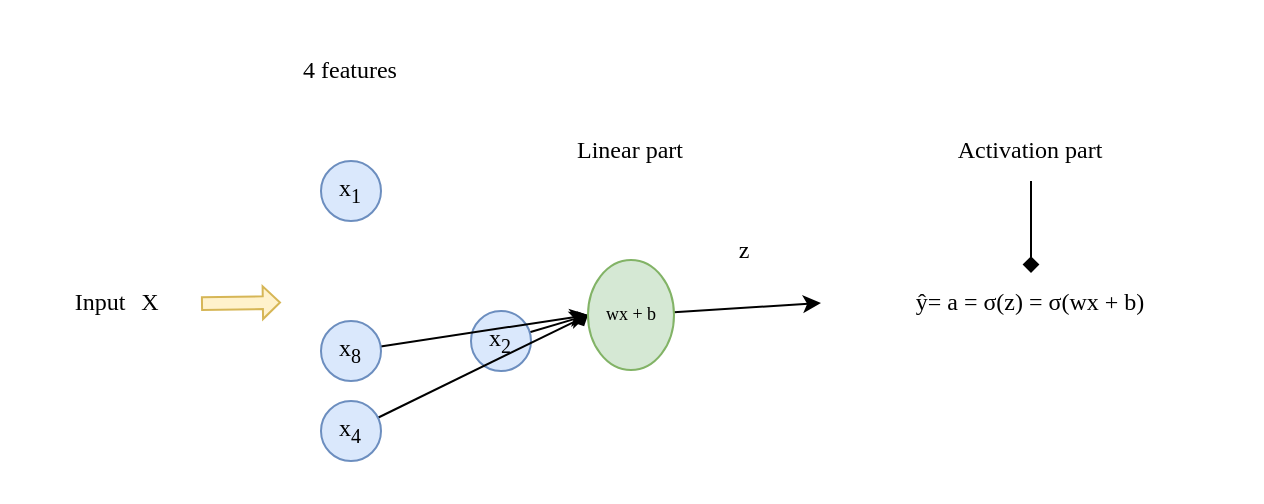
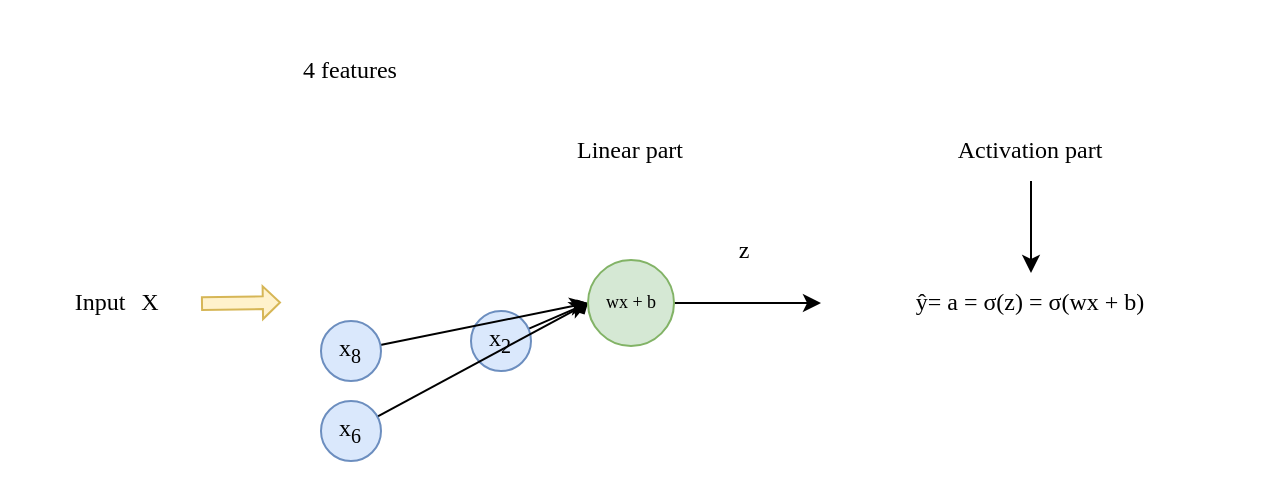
node "x1": removed
edge "Activation part" -> "ŷ= a = σ(z) = σ(wx + b)": arrowhead diamond -> classic
node "wx + b": size 86x110 -> 86x86
node "x4": label "x4" -> "x6"
